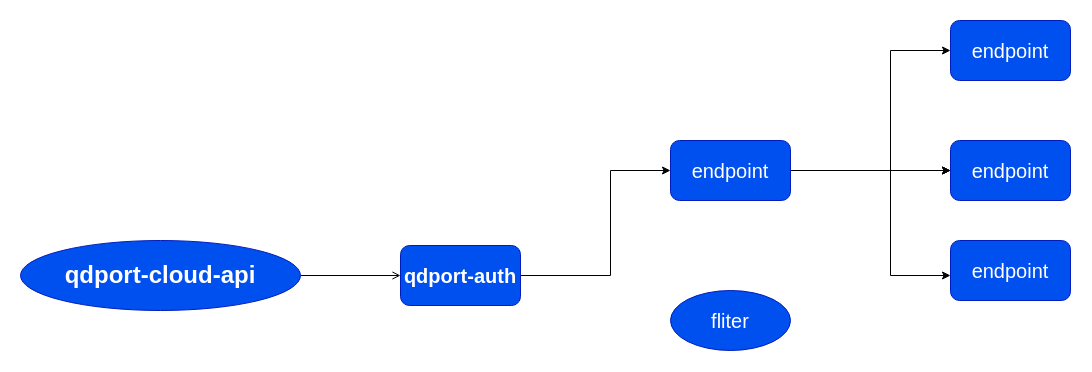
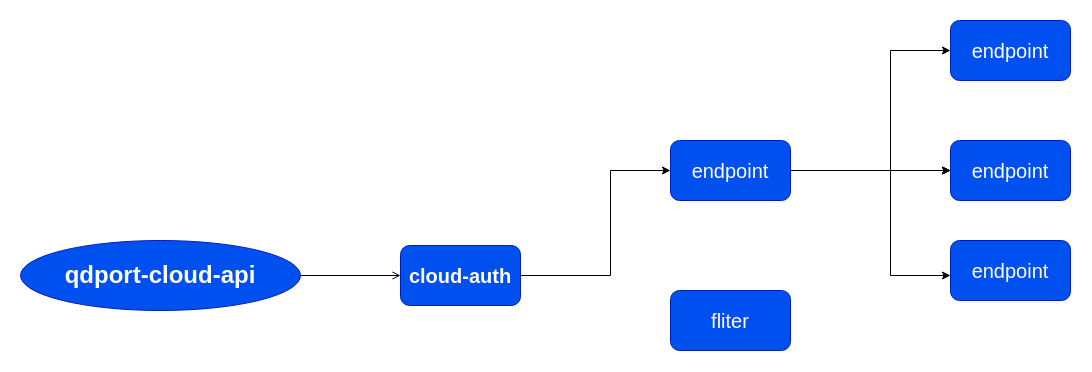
node "qdport-auth": label "qdport-auth" -> "cloud-auth"
node "fliter": shape ellipse -> rounded rectangle
